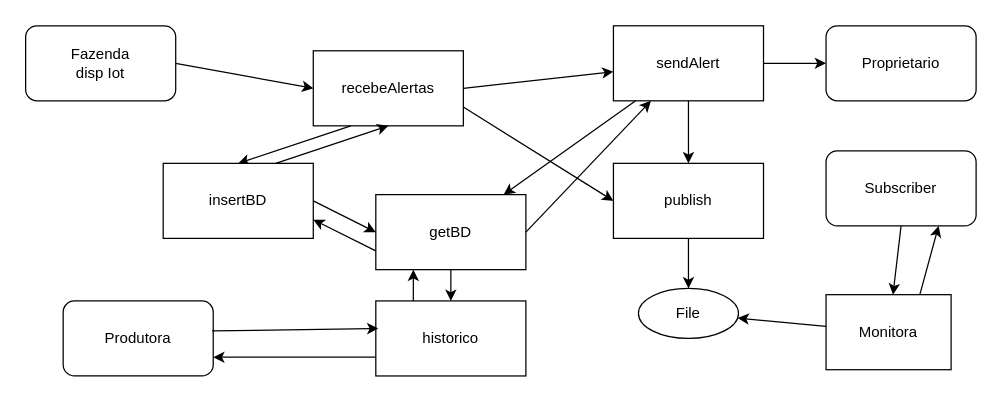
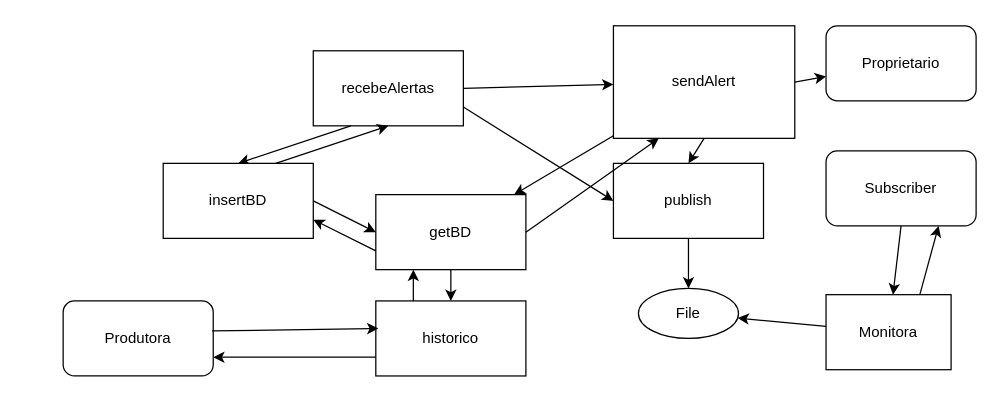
node "Fazenda disp Iot": removed
node "sendAlert": size 150x75 -> 181x113
edge "Fazenda disp Iot" -> "recebeAlertas": removed
